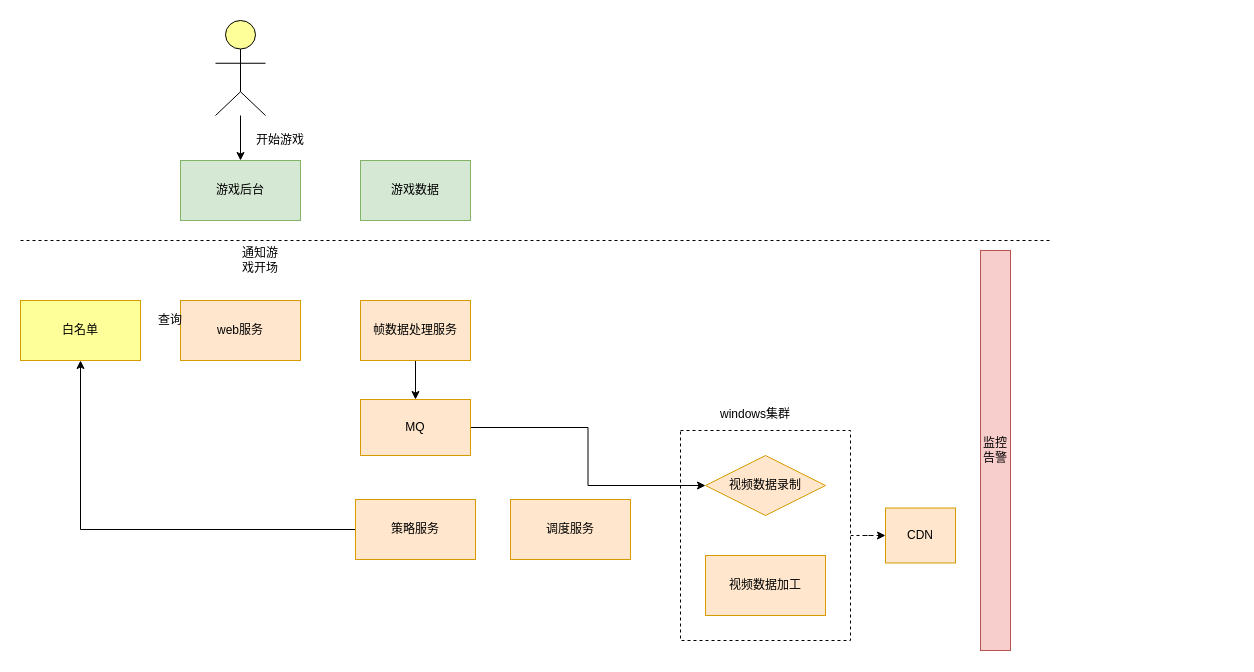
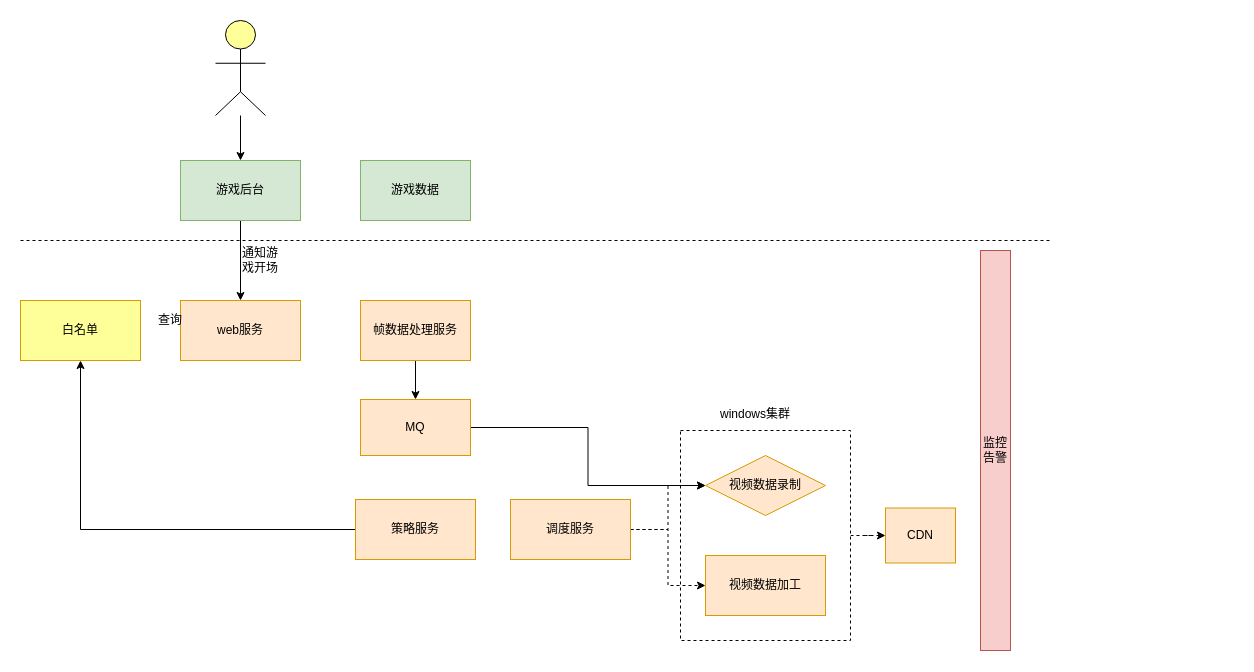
node "开始游戏": removed
edge "游戏后台" -> "web服务": added
edge "调度服务" -> "视频数据录制": added
edge "调度服务" -> "视频数据加工": added
